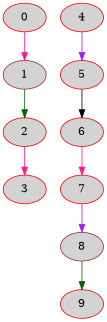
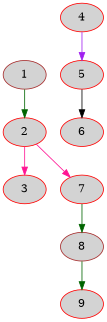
node "0": removed
edge "6" -> "7": now "2" -> "7"
edge "7" -> "8": color purple -> darkgreen
